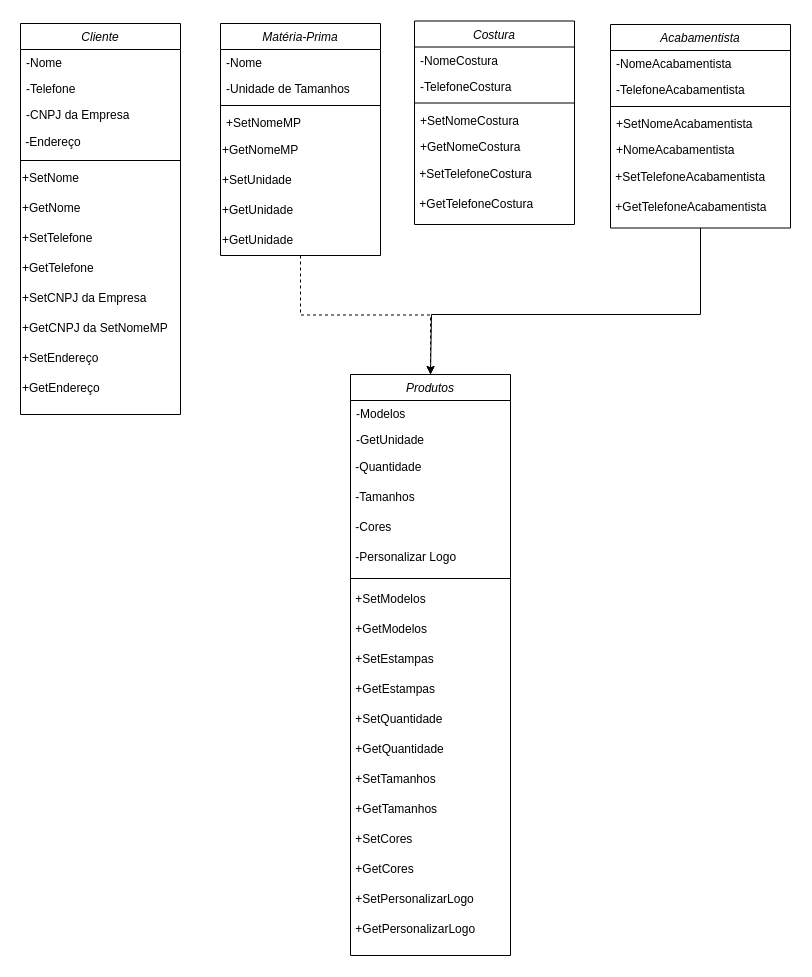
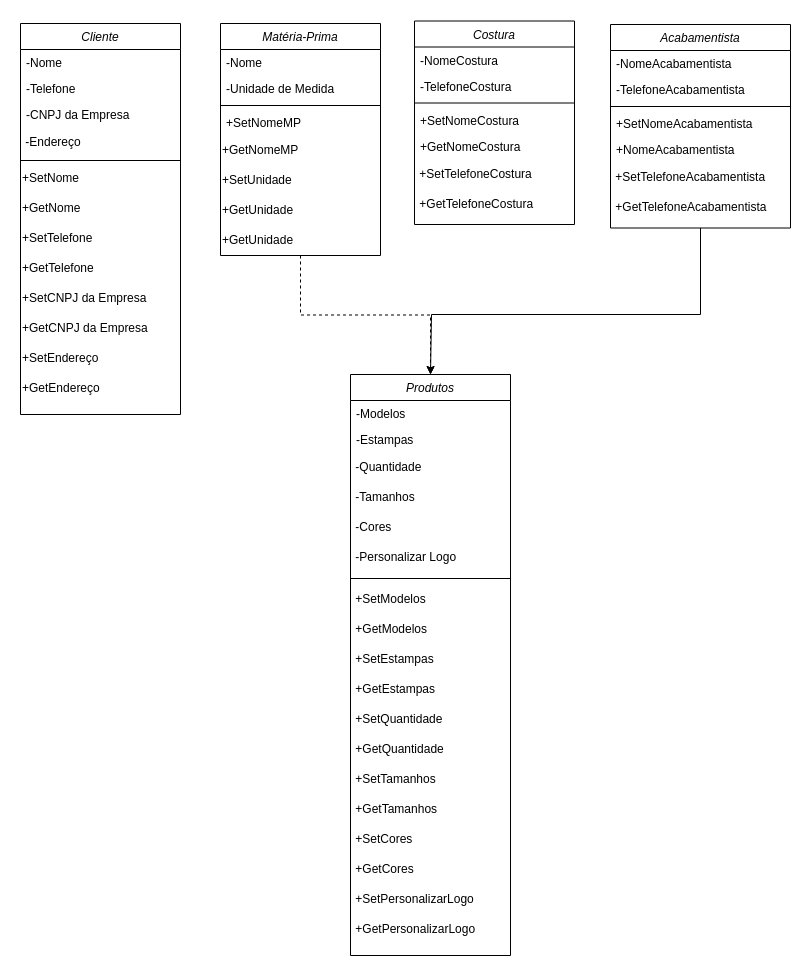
node "-Unidade de Tamanhos": label "-Unidade de Tamanhos" -> "-Unidade de Medida"
node "+GetCNPJ da SetNomeMP": label "+GetCNPJ da SetNomeMP" -> "+GetCNPJ da Empresa"
node "-GetUnidade": label "-GetUnidade" -> "-Estampas"
